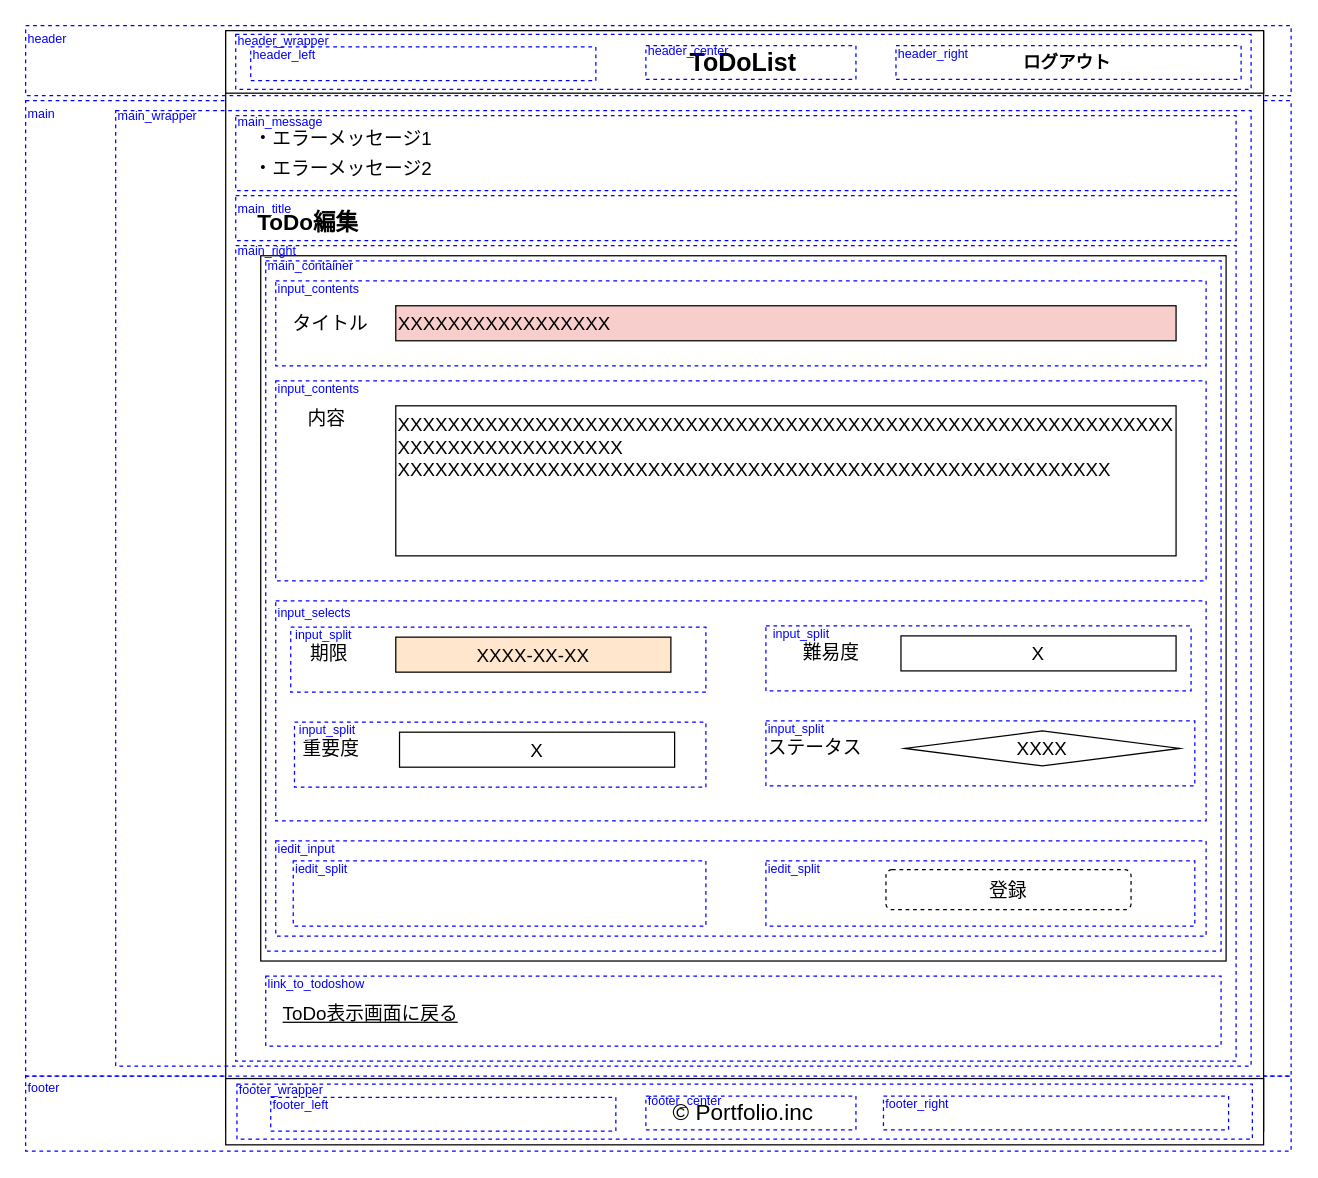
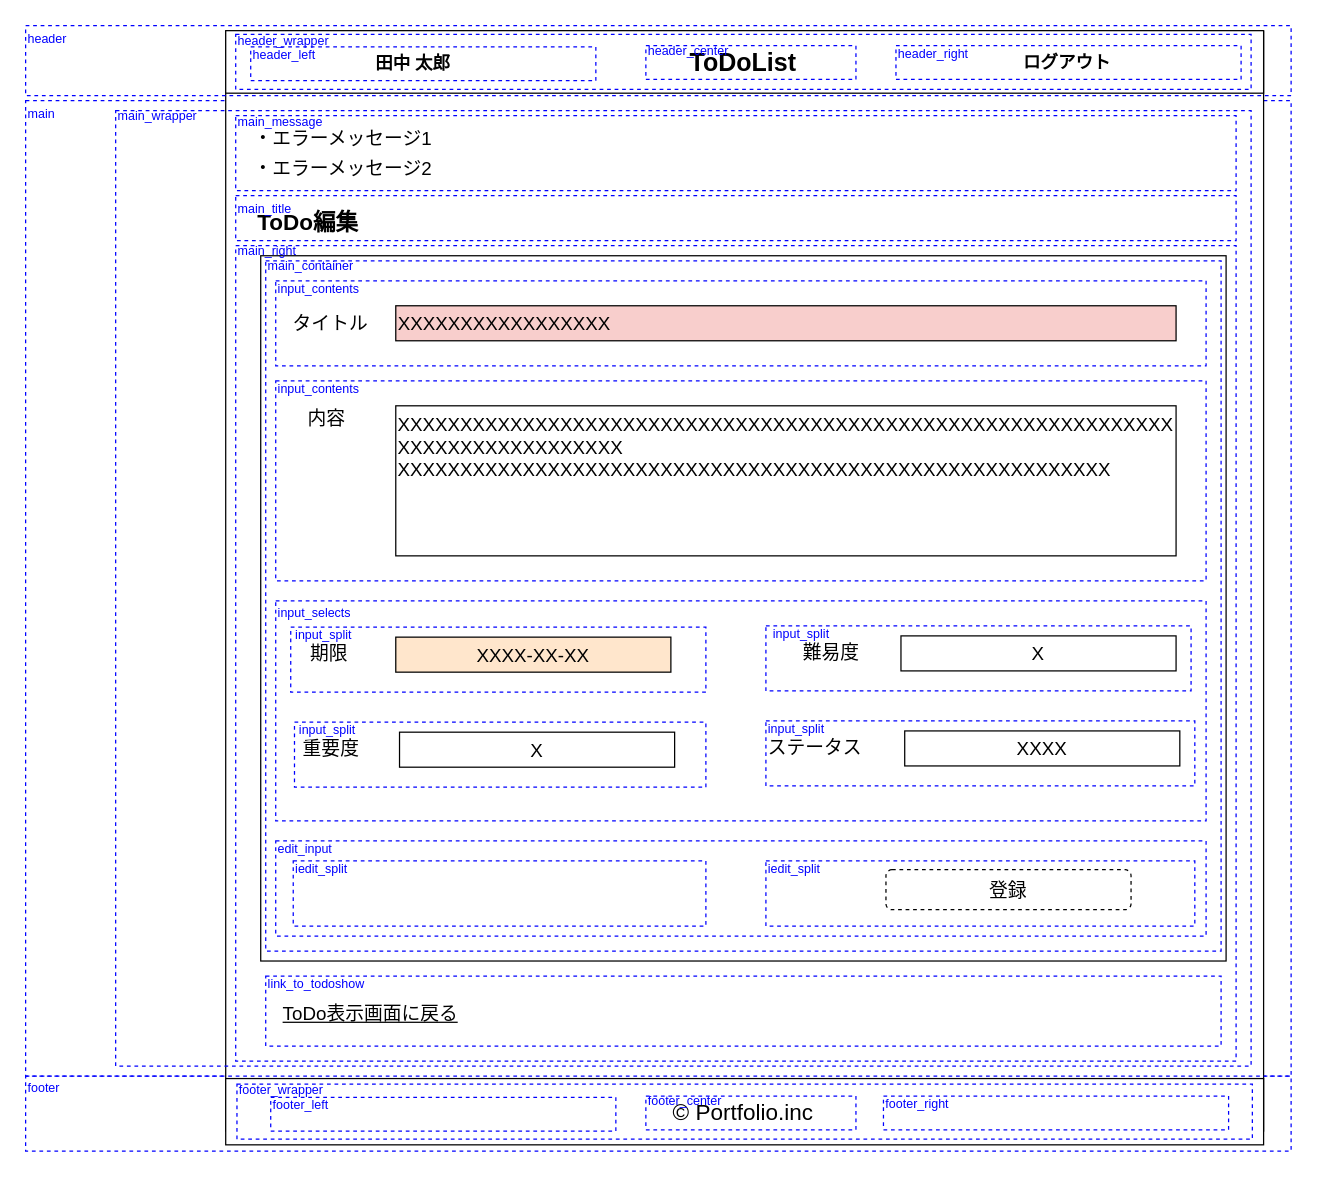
node "田中 太郎": added
node "XXXX": shape diamond -> rectangle
node "iedit_input": label "iedit_input" -> "edit_input"
